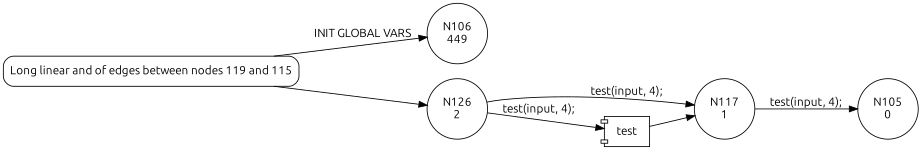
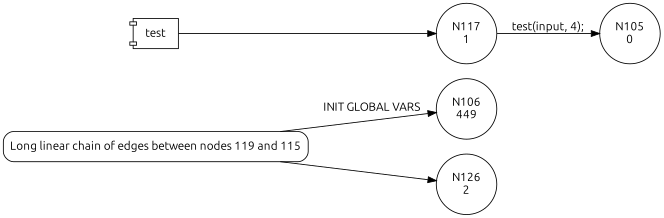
node "Long linear and of edges between nodes 119 and 115": label "Long linear and of edges between nodes 119 and 115" -> "Long linear chain of edges between nodes 119 and 115"
edge "N126 2" -> "N117 1": removed, label "test(input, 4);"
edge "N126 2" -> "test": removed, label "test(input, 4);"
